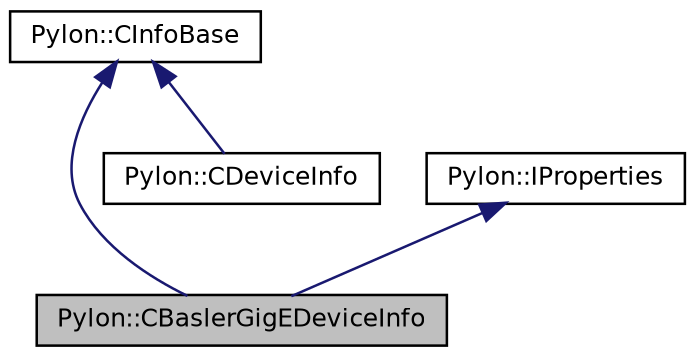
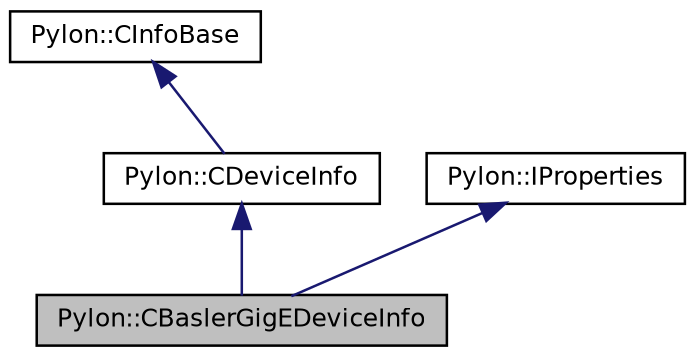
edge "Pylon::CBaslerGigEDeviceInfo" -> "Pylon::CInfoBase": now "Pylon::CBaslerGigEDeviceInfo" -> "Pylon::CDeviceInfo"
